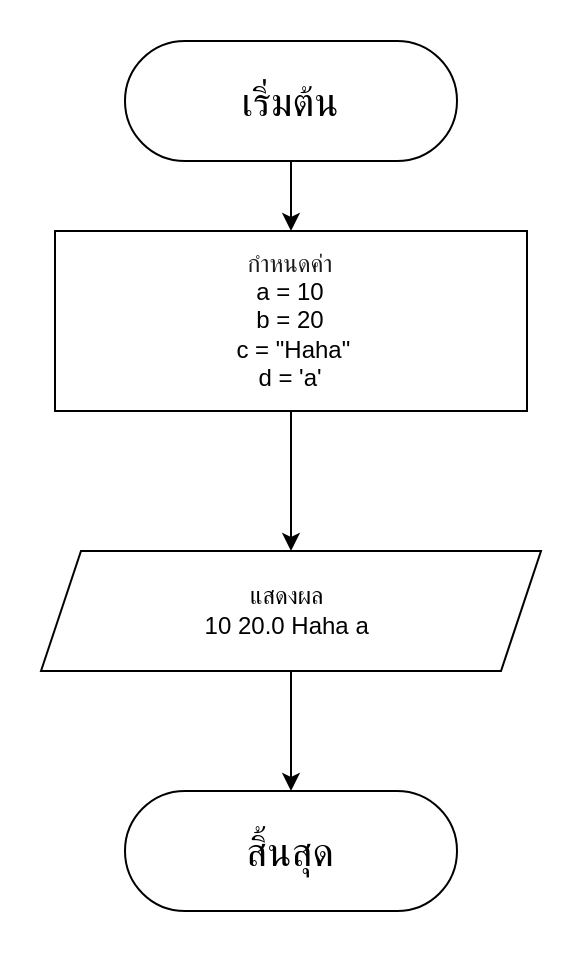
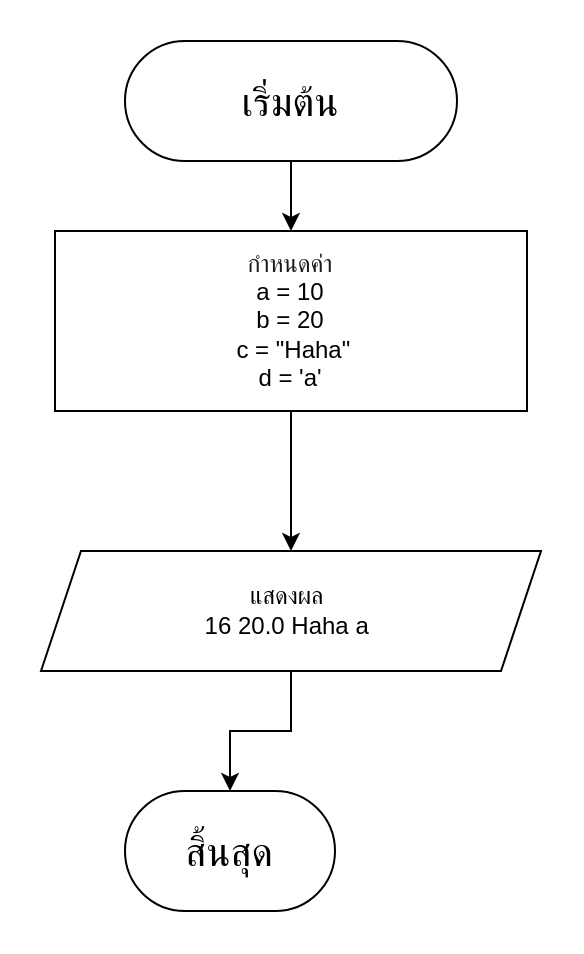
node "แสดงผล 10 20.0 Haha a": label "แสดงผล 10 20.0 Haha a" -> "แสดงผล 16 20.0 Haha a"
node "สิ้นสุด": size 332x120 -> 210x120
